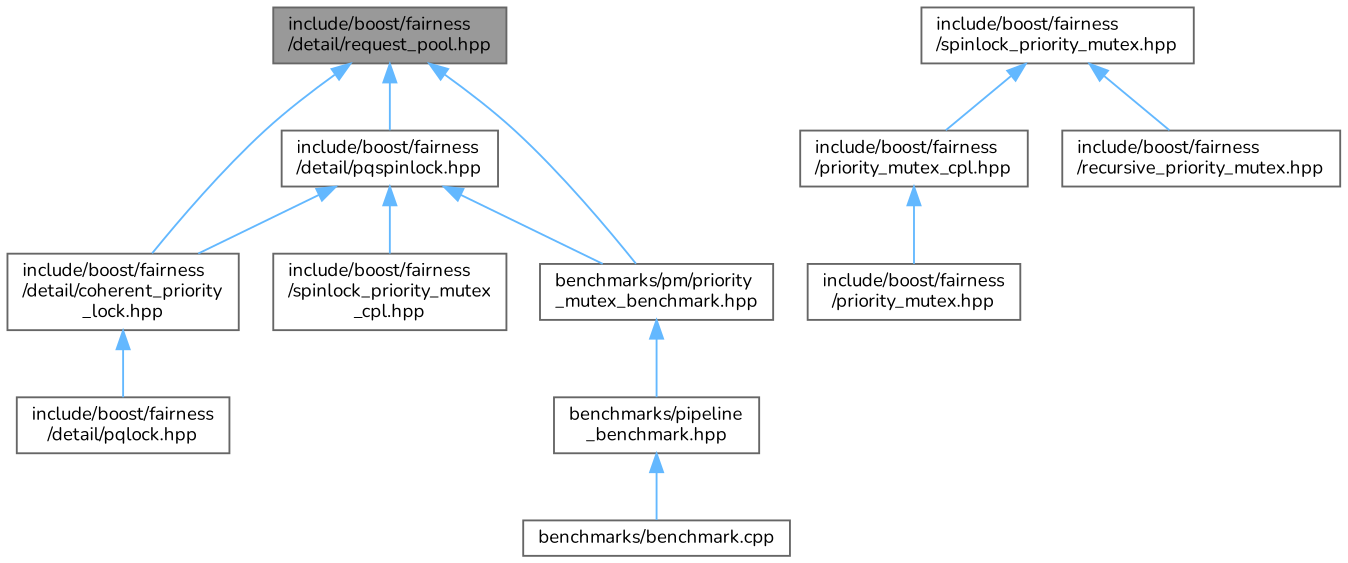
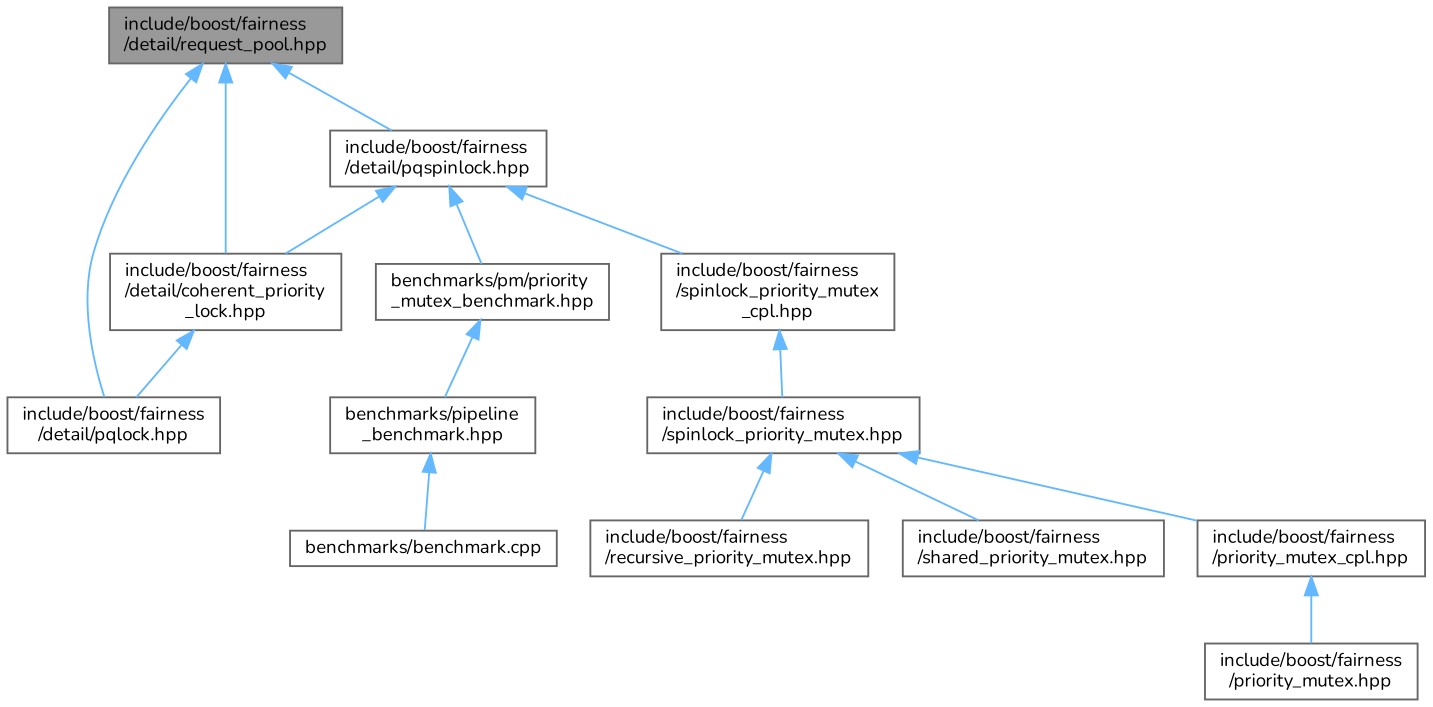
edge "benchmarks/pm/priority _mutex_benchmark.hpp" -> "include/boost/fairness /detail/request_pool.hpp": now "include/boost/fairness /detail/pqlock.hpp" -> "include/boost/fairness /detail/request_pool.hpp"
edge "include/boost/fairness /spinlock_priority_mutex.hpp" -> "include/boost/fairness /spinlock_priority_mutex _cpl.hpp": added
node "include/boost/fairness /shared_priority_mutex.hpp": added
